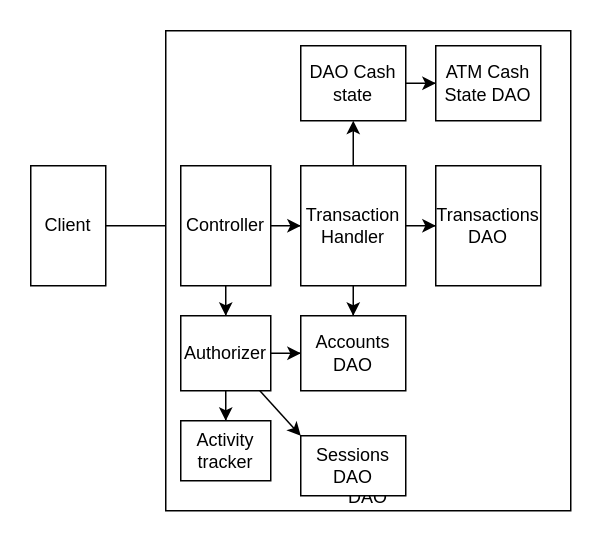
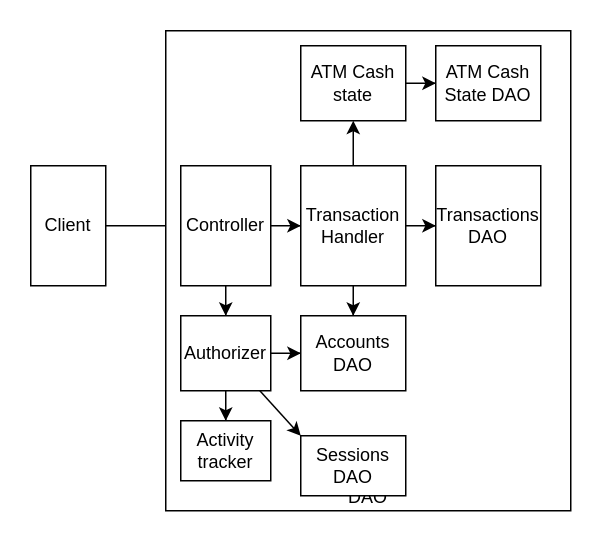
node "DAO Cash state": label "DAO Cash state" -> "ATM Cash state"
